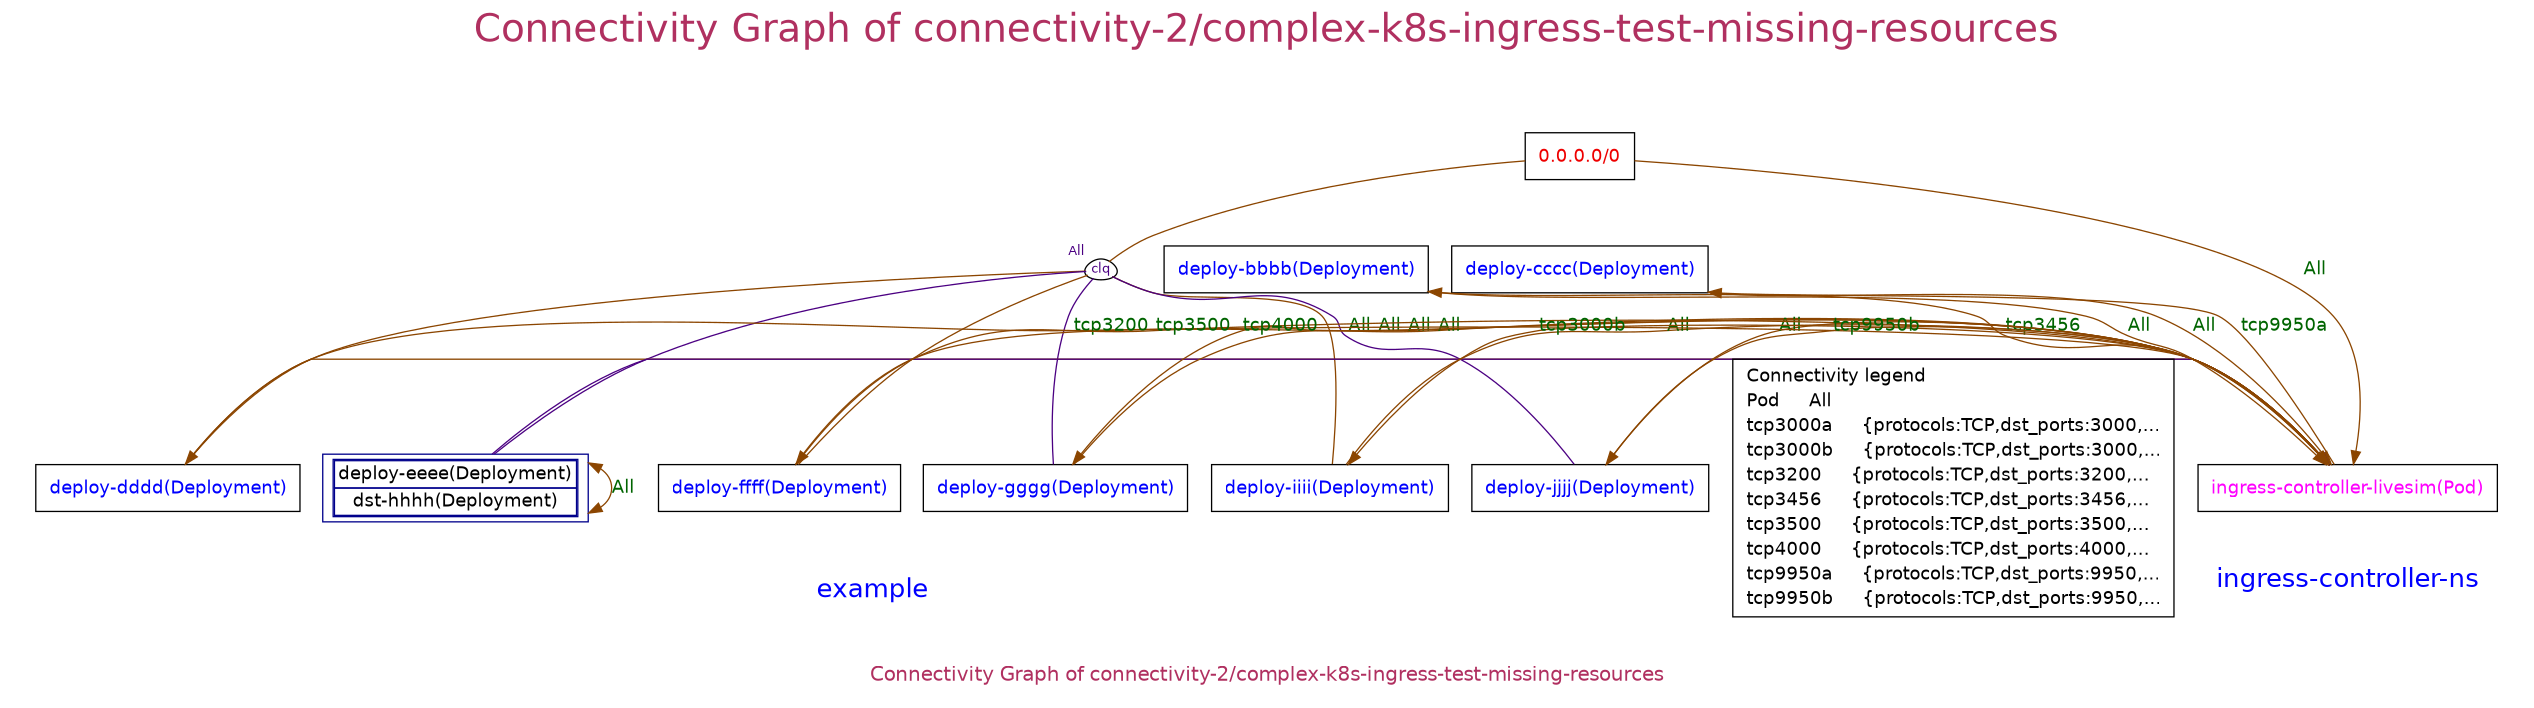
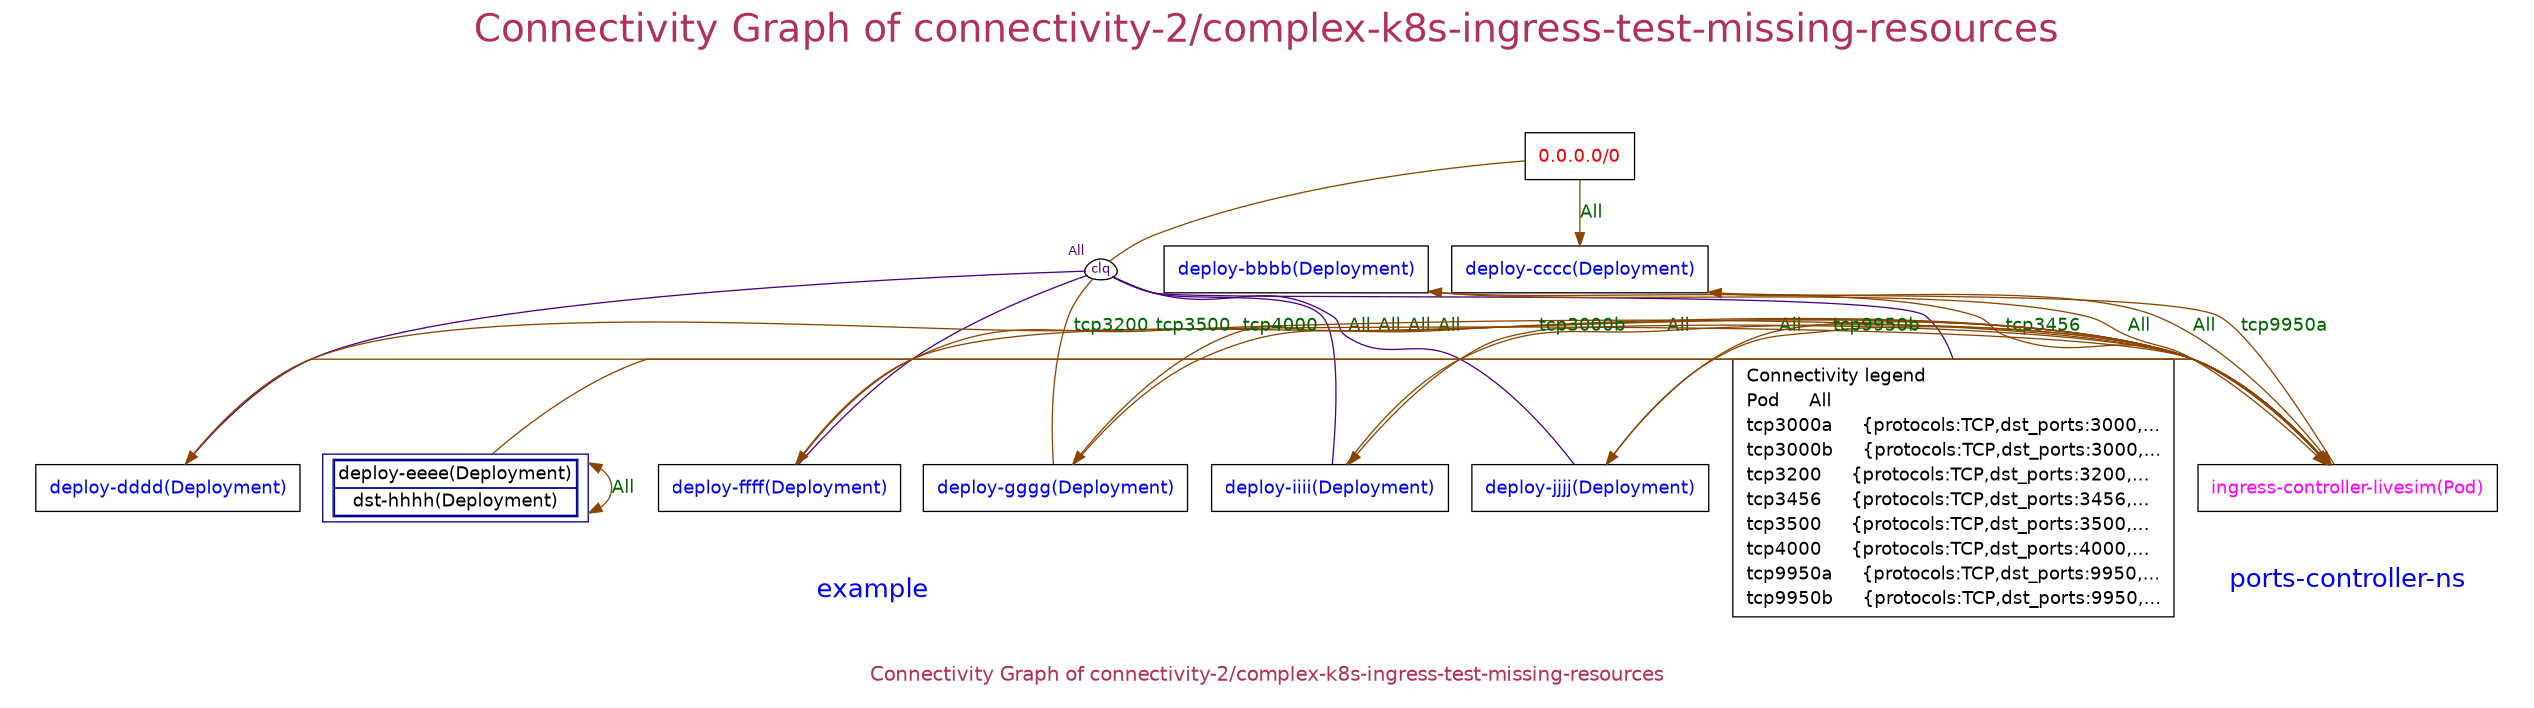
edge "0.0.0.0/0" -- "ingress-controller-livesim(Pod)": now "0.0.0.0/0" -- "deploy-cccc(Deployment)"
edge "clq All" -- "deploy-dddd(Deployment)": color darkorange4 -> indigo
edge "clq All" -- "deploy-eeee(Deployment)": now "clq All" -- "Connectivity legend"
edge "clq All" -- "deploy-ffff(Deployment)": color darkorange4 -> indigo
edge "clq All" -- "deploy-iiii(Deployment)": color darkorange4 -> indigo
edge "deploy-eeee(Deployment)" -- "ingress-controller-livesim(Pod)": color indigo -> darkorange4
edge "clq All" -- "deploy-gggg(Deployment)": color indigo -> darkorange4
cluster "ingress-controller-ns": label "ingress-controller-ns" -> "ports-controller-ns"
